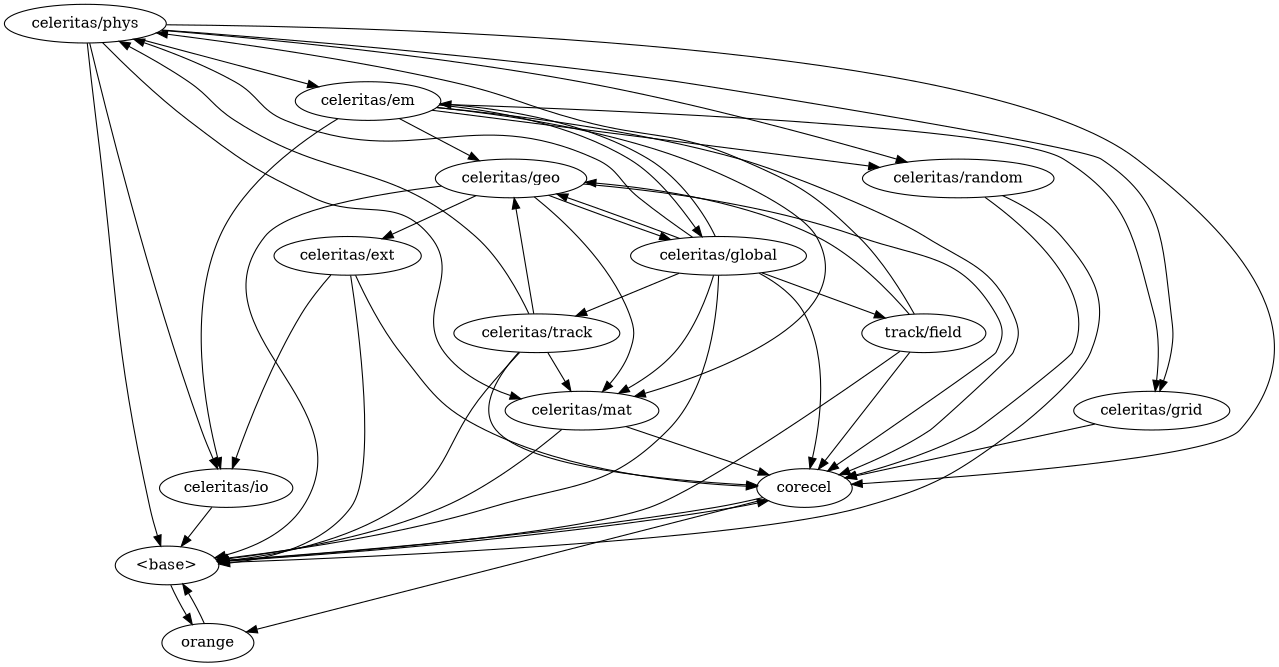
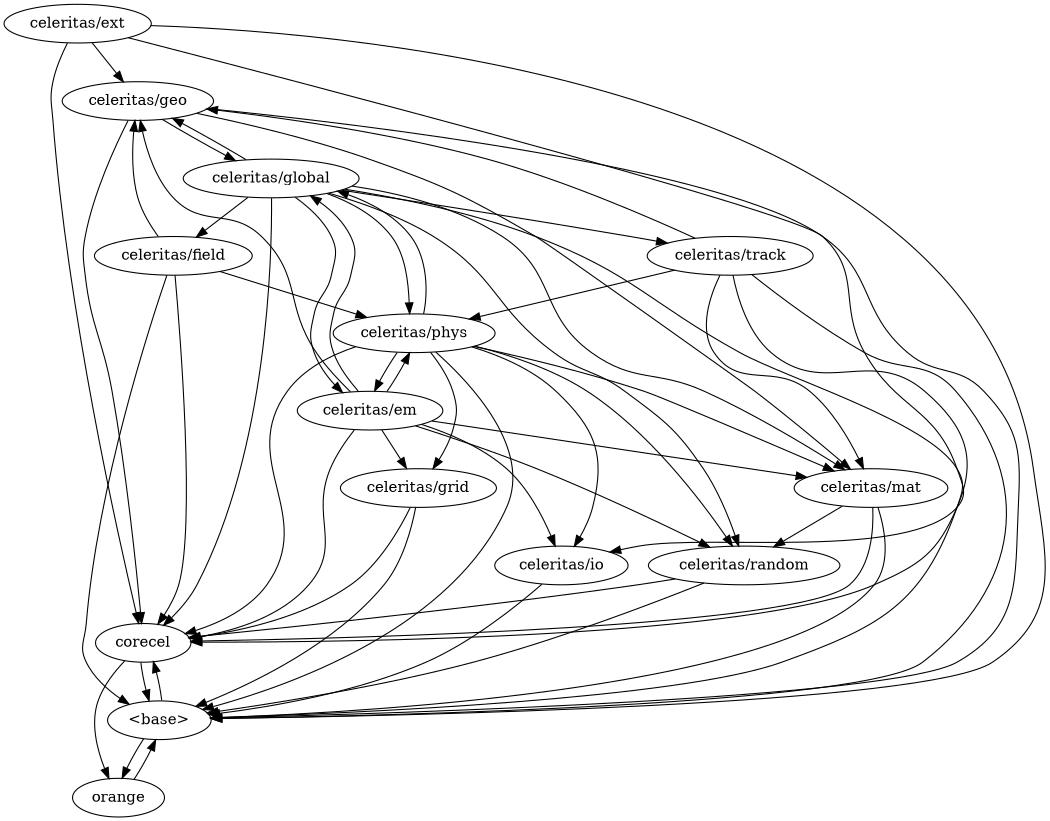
edge "celeritas/geo" -> "celeritas/ext": reversed
edge "celeritas/phys" -> "celeritas/global": added
node "track/field": label "track/field" -> "celeritas/field"
edge "celeritas/global" -> "celeritas/random": added
edge "celeritas/em" -> "celeritas/phys": added
edge "celeritas/mat" -> "celeritas/random": added
edge "celeritas/grid" -> "<base>": added
